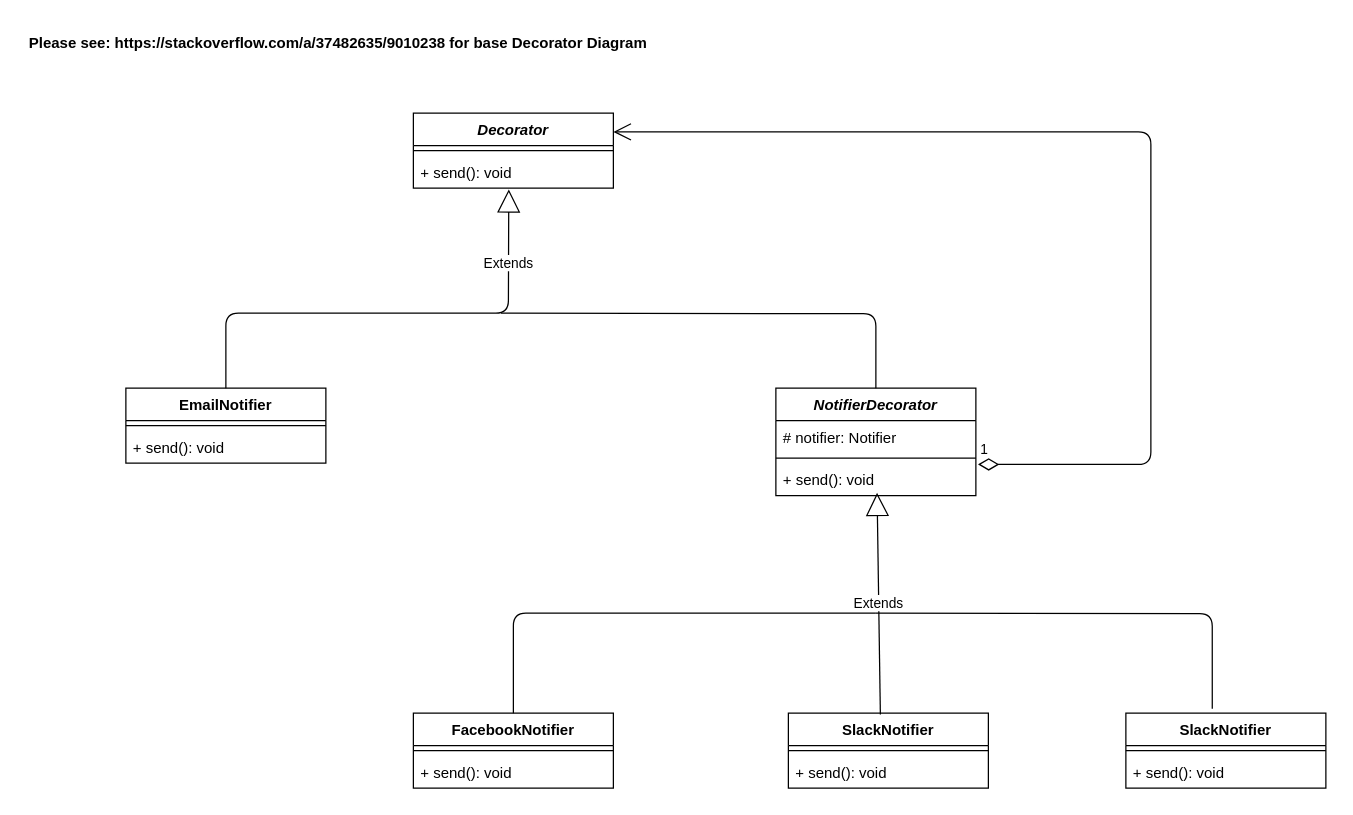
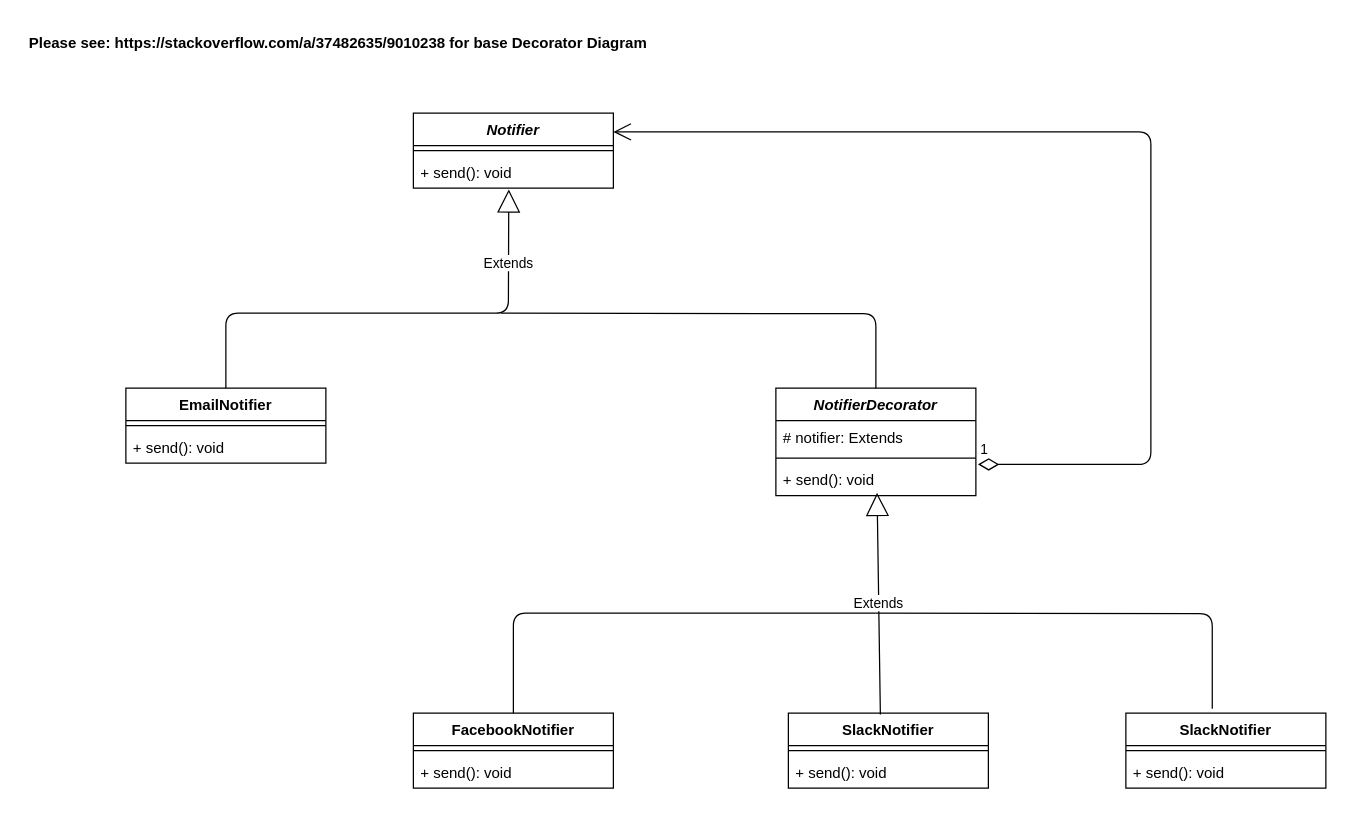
node "Decorator": label "Decorator" -> "Notifier"
node "# notifier: Notifier": label "# notifier: Notifier" -> "# notifier: Extends"
